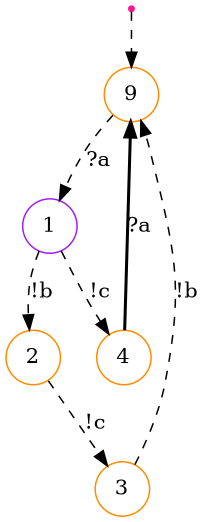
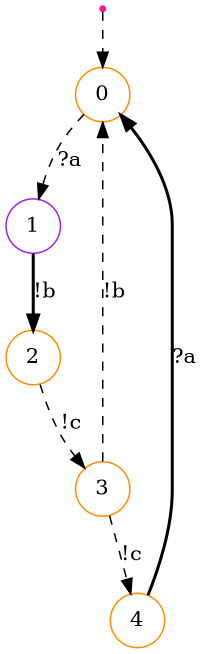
node "9": label "9" -> "0"
edge "1" -> "2": style dashed -> bold
edge "1" -> "4": now "3" -> "4"
